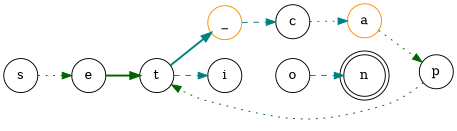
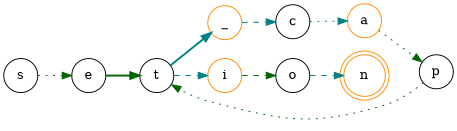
node "i": color black -> darkorange
edge "i" -> "o": added
node "n": color black -> darkorange
